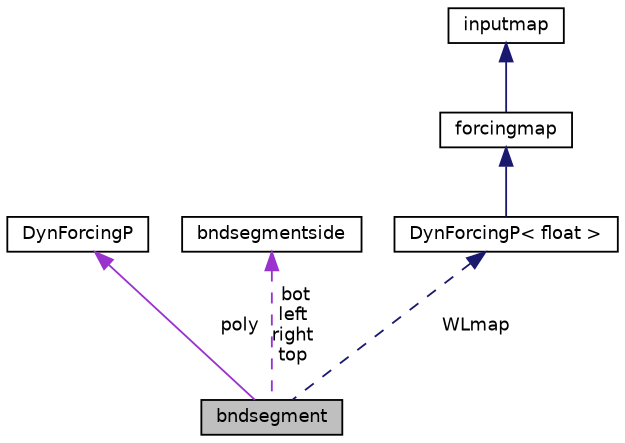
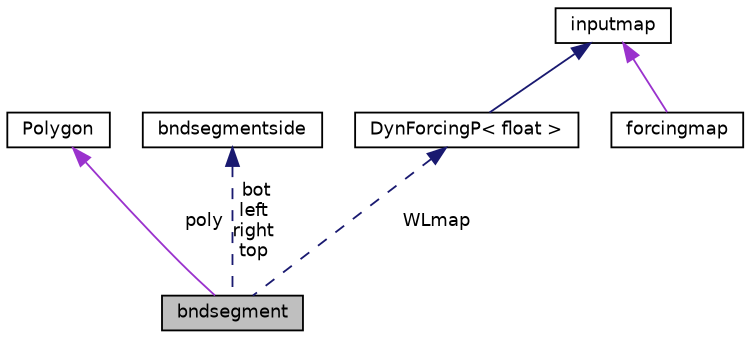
edge "forcingmap" -> "inputmap": color midnightblue -> darkorchid3
edge "DynForcingP< float >" -> "forcingmap": now "DynForcingP< float >" -> "inputmap"
node "DynForcingP": label "DynForcingP" -> "Polygon"
edge "bndsegment" -> "bndsegmentside": color darkorchid3 -> midnightblue
